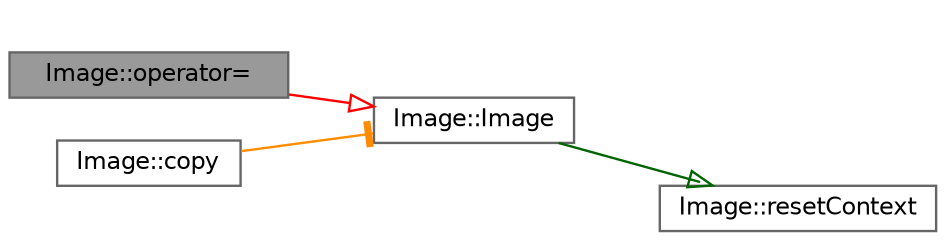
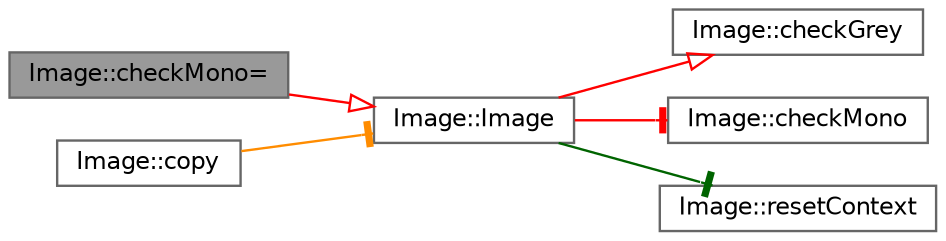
node "Image::checkGrey": added
node "Image::operator=": label "Image::operator=" -> "Image::checkMono="
node "Image::checkMono": added
edge "Image::Image" -> "Image::resetContext": arrowhead onormal -> tee
